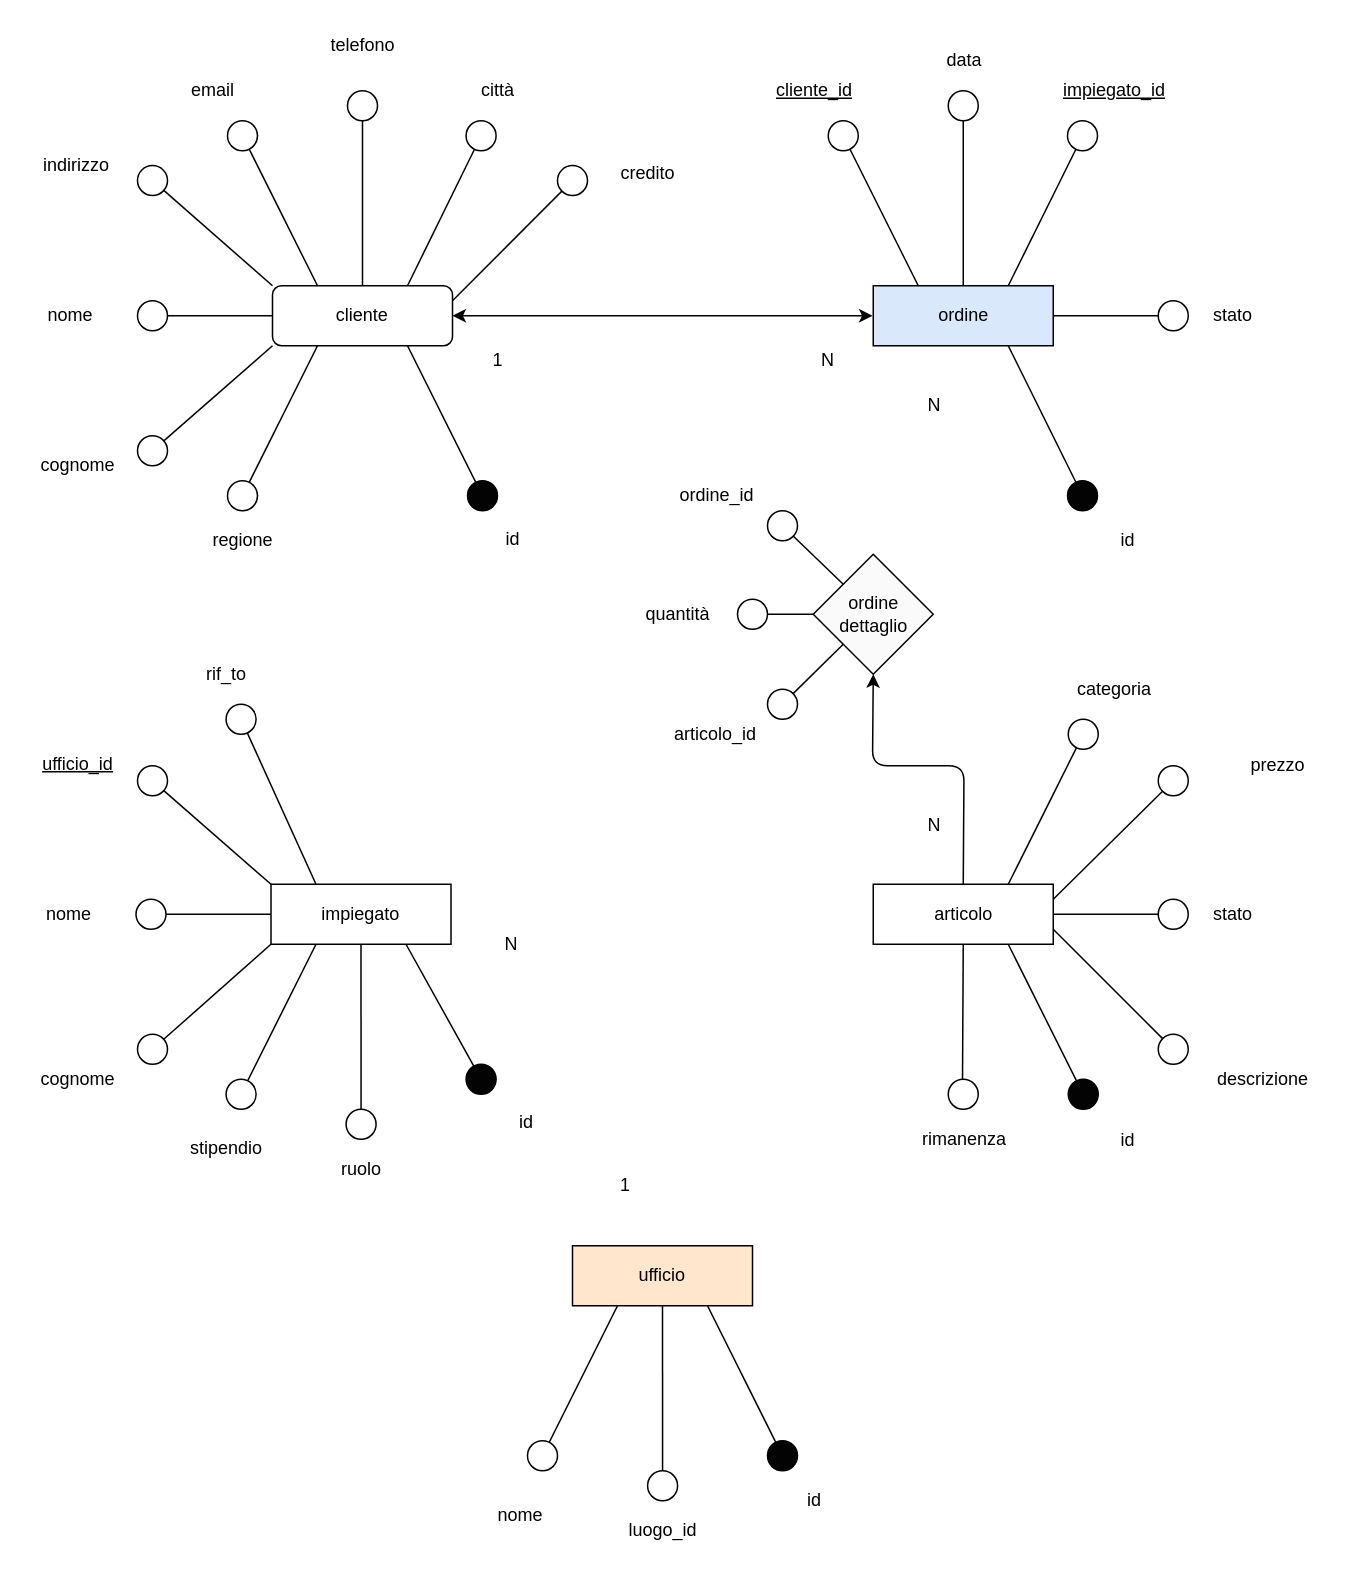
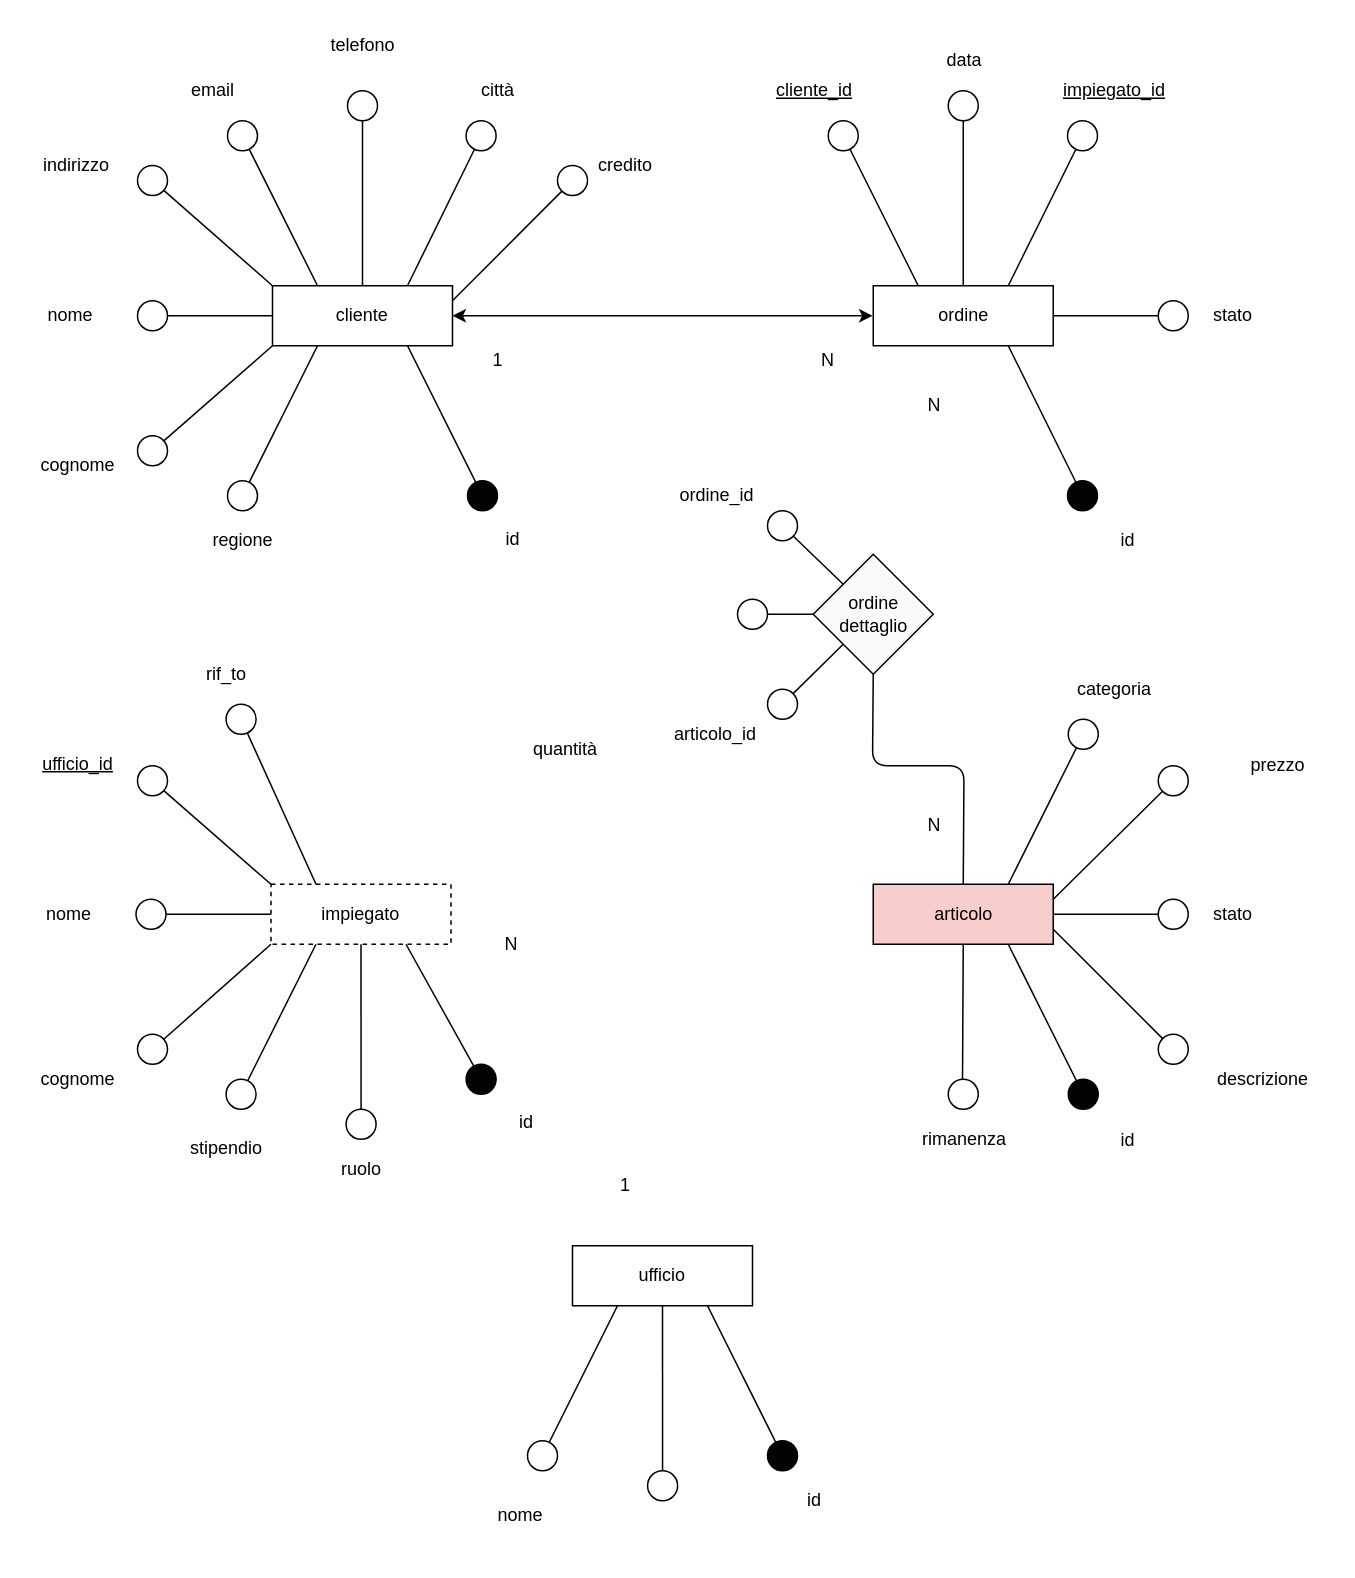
node "credito": moved (647, 173) -> (625, 166)
node "cliente": shape rounded rectangle -> rectangle
node "ordine": fillcolor #dae8fc -> #ffffff
node "quantità": moved (677, 614) -> (565, 749)
edge "articolo" -> "ordine dettaglio": arrowhead classic -> none
node "impiegato": style solid -> dashed
node "articolo": fillcolor #ffffff -> #f8cecc
node "ufficio": fillcolor #ffe6cc -> #ffffff
node "luogo_id": removed
